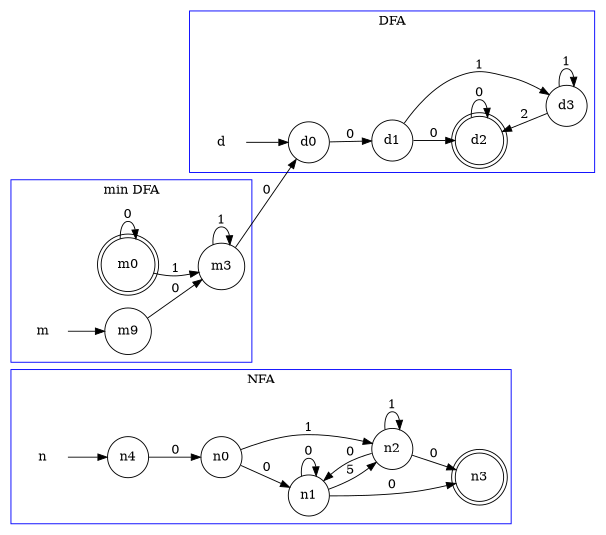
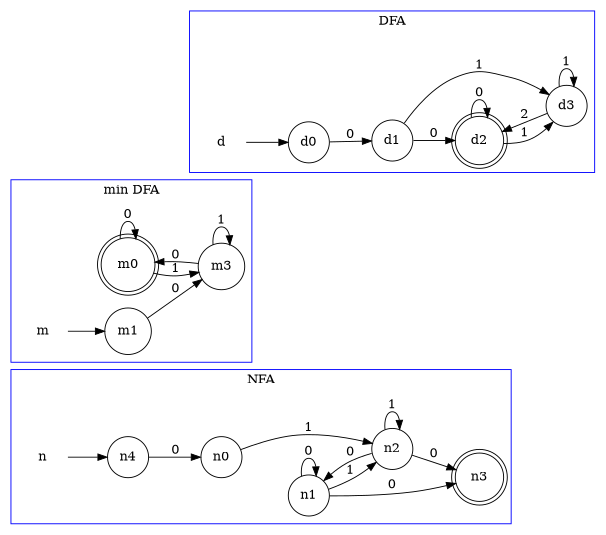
edge "d2" -> "d3": added, label "1"
edge "m3" -> "d0": now "m3" -> "m0"
node "m9": label "m9" -> "m1"
edge "n1" -> "n2": label "5" -> "1"
edge "n0" -> "n1": removed, label "0"
